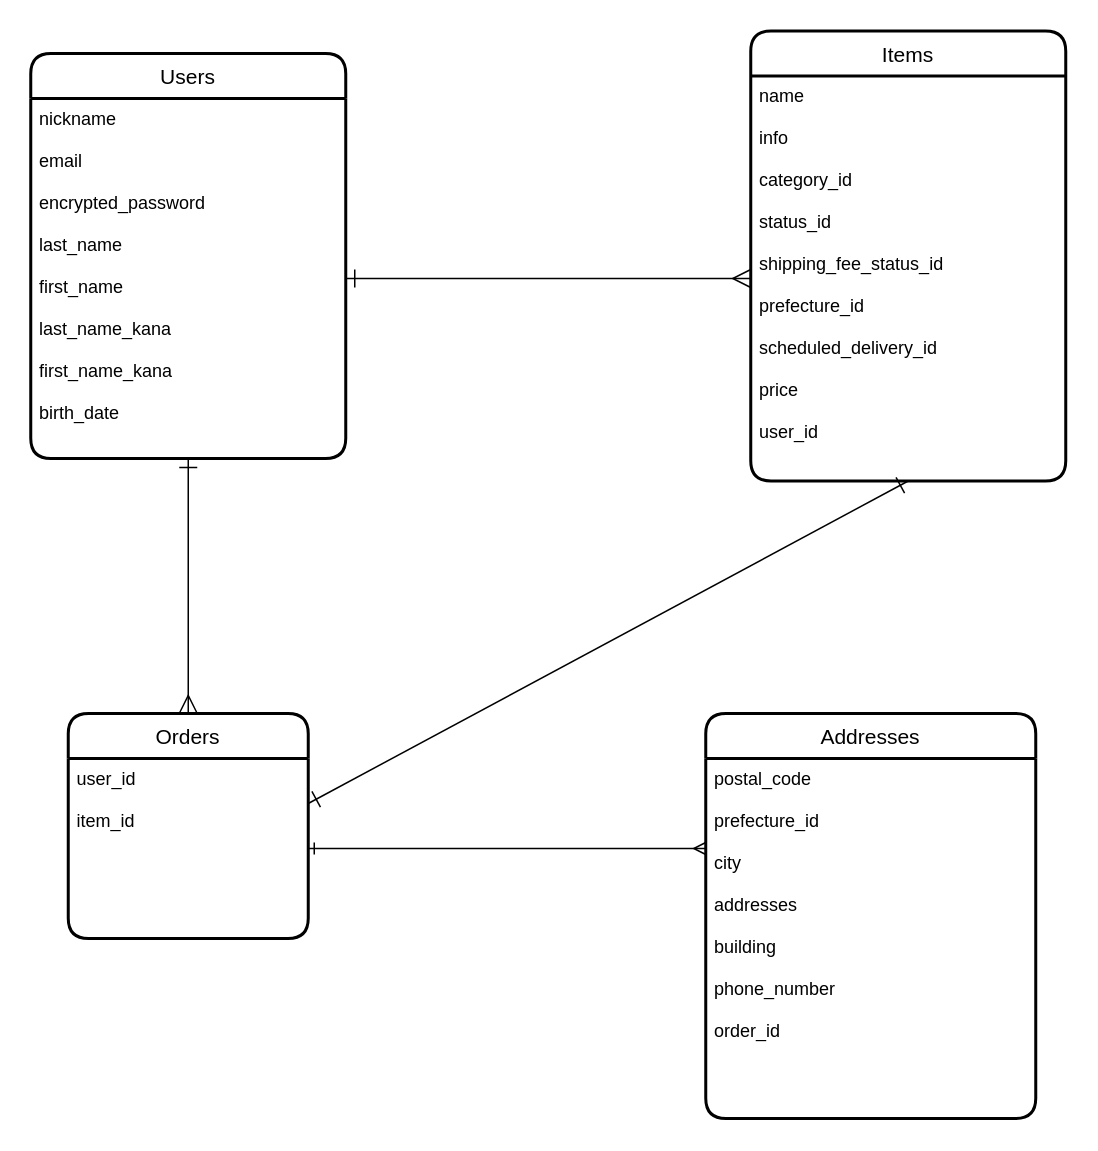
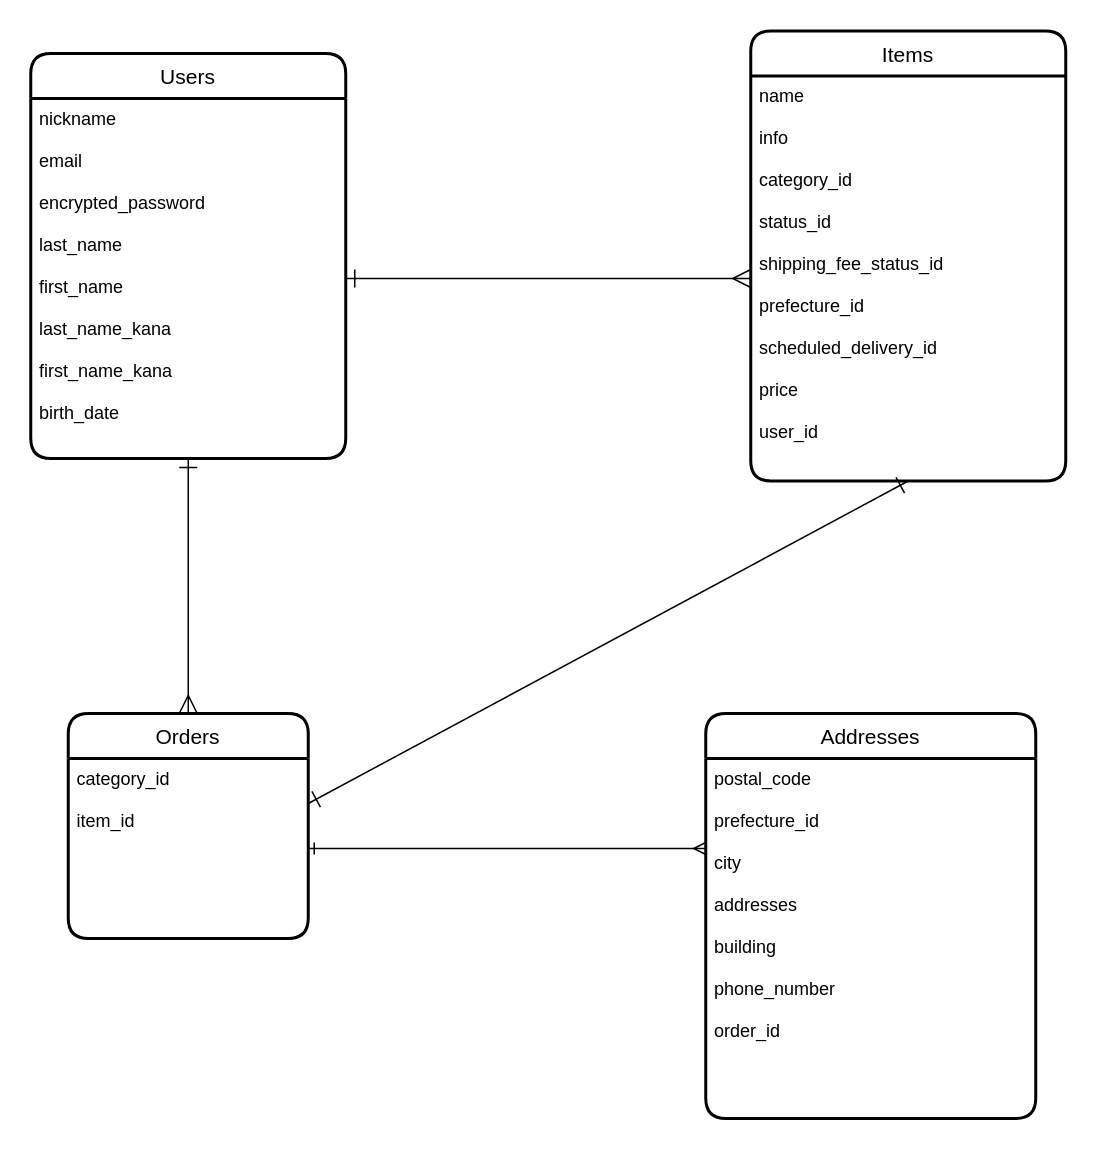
node "user_id item_id": label "user_id item_id" -> "category_id item_id"
